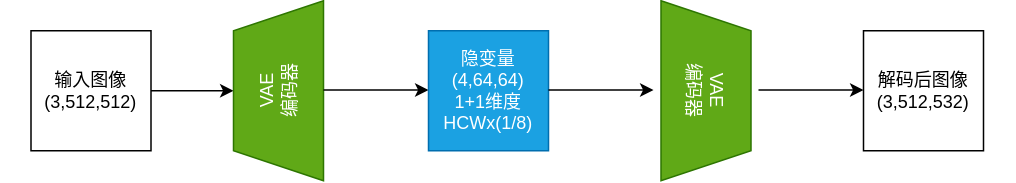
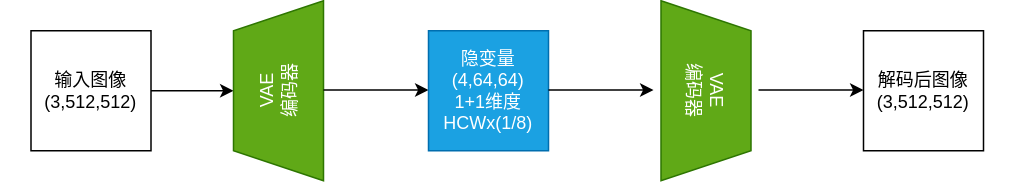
node "解码后图像 (3,512,532)": label "解码后图像 (3,512,532)" -> "解码后图像 (3,512,512)"
